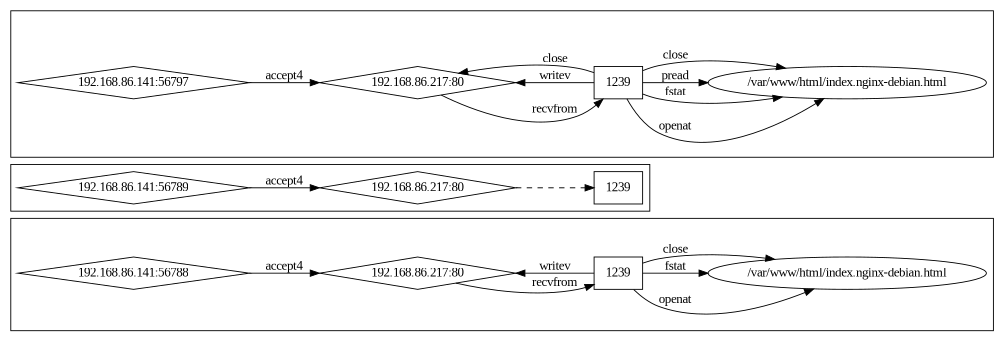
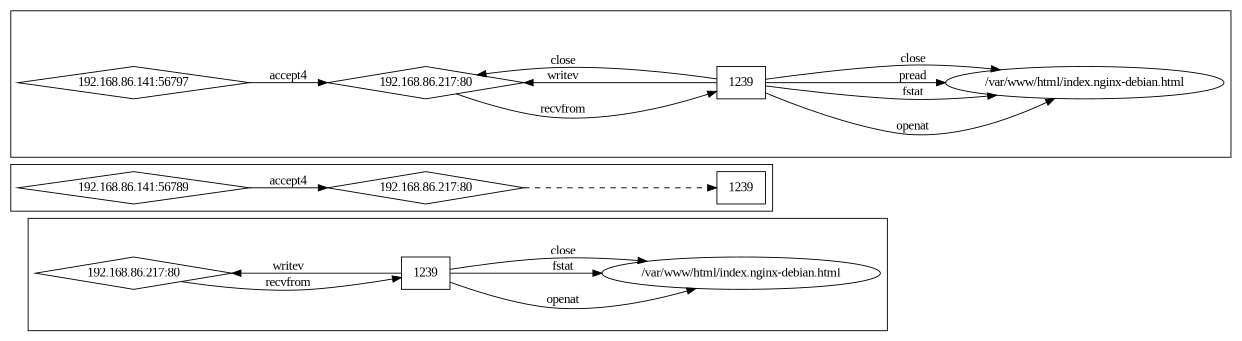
node "192.168.86.141:56788": removed
